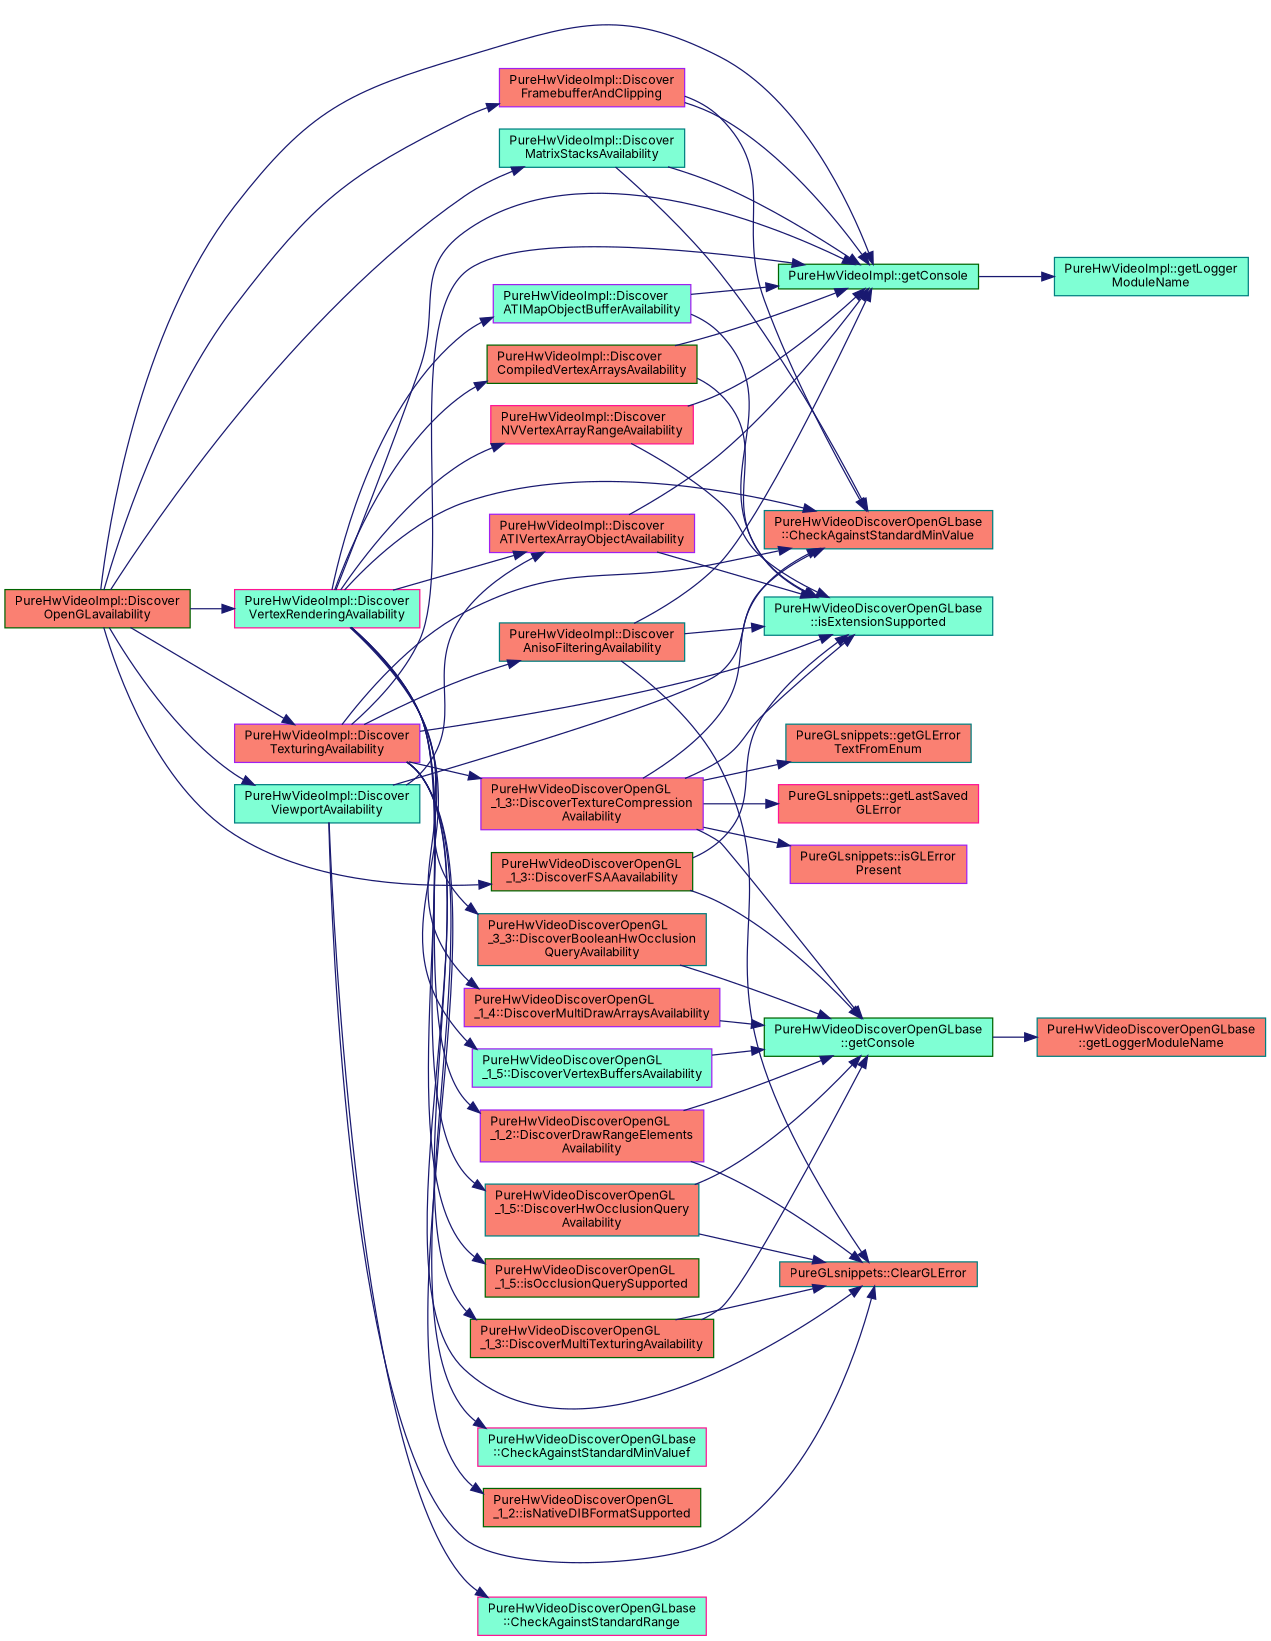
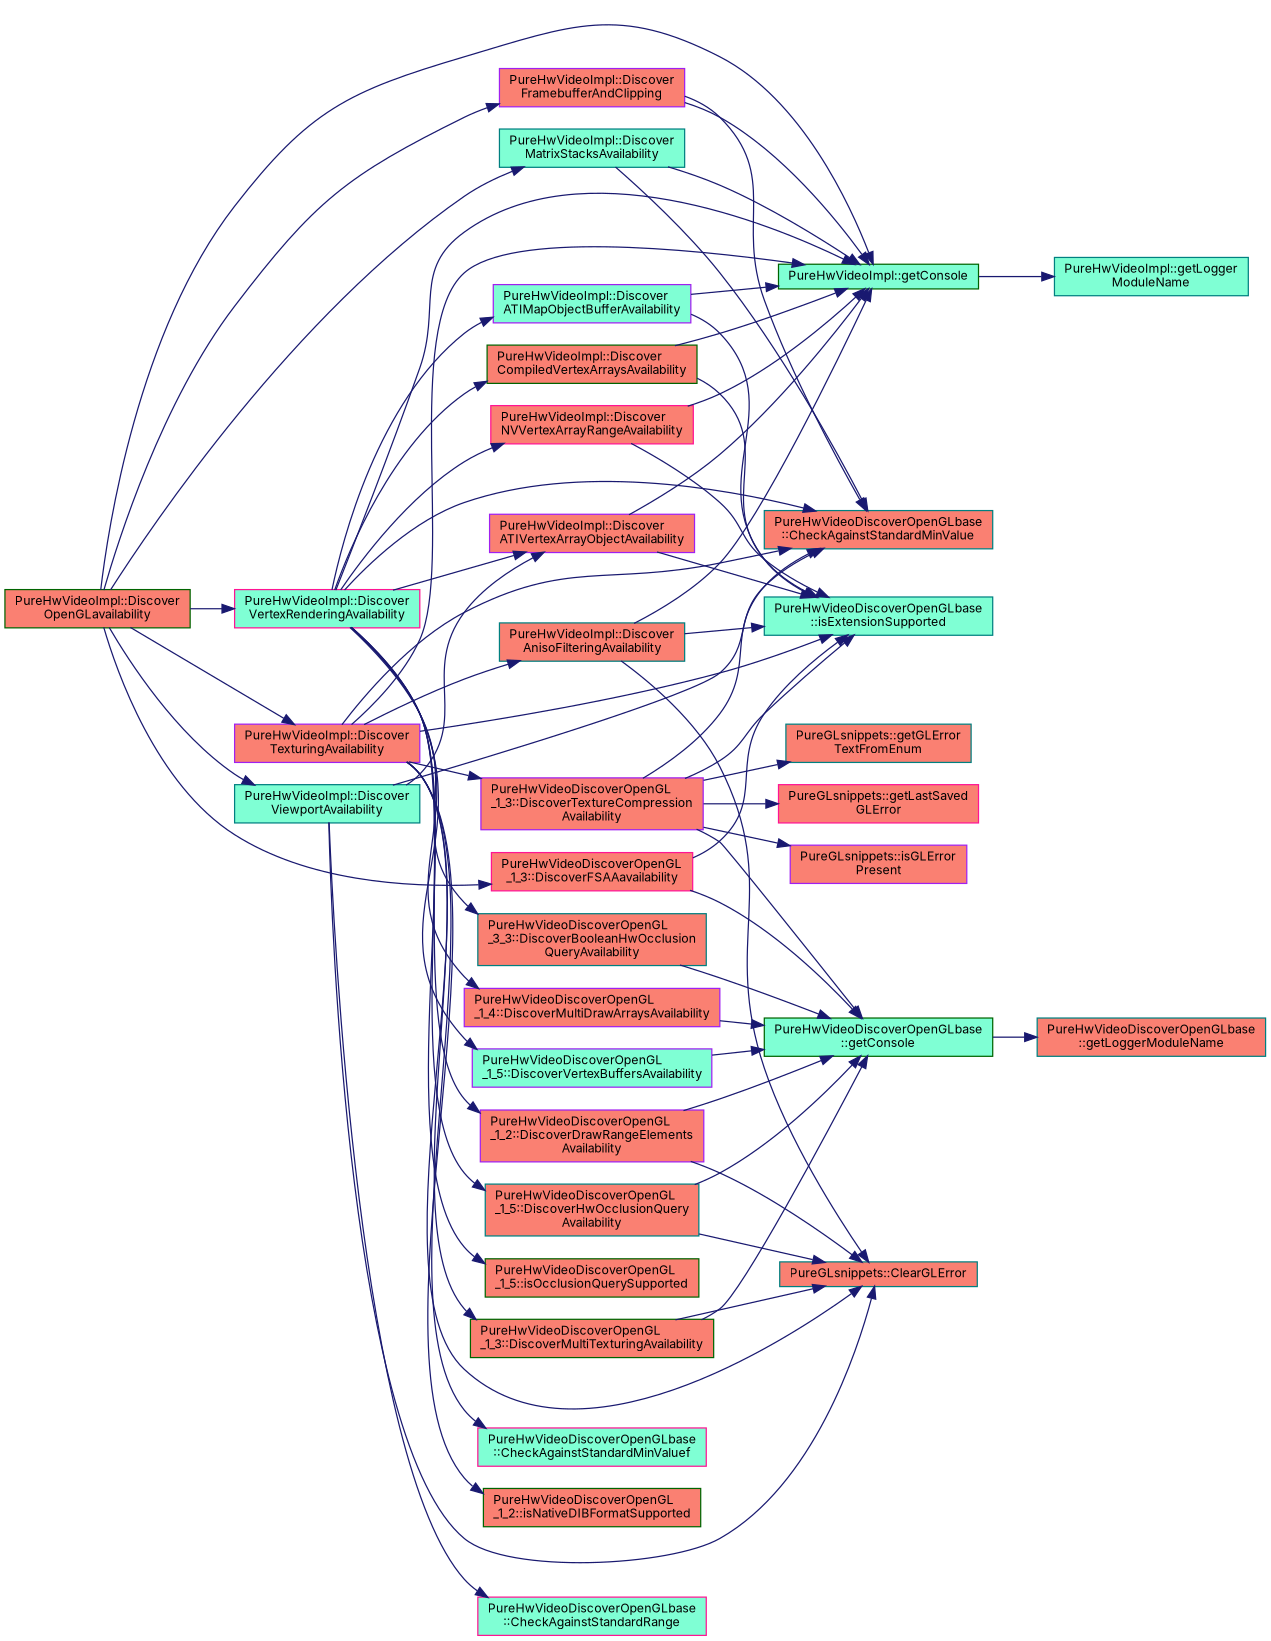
node "PureHwVideoDiscoverOpenGL _1_3::DiscoverFSAAavailability": color darkgreen -> deeppink
